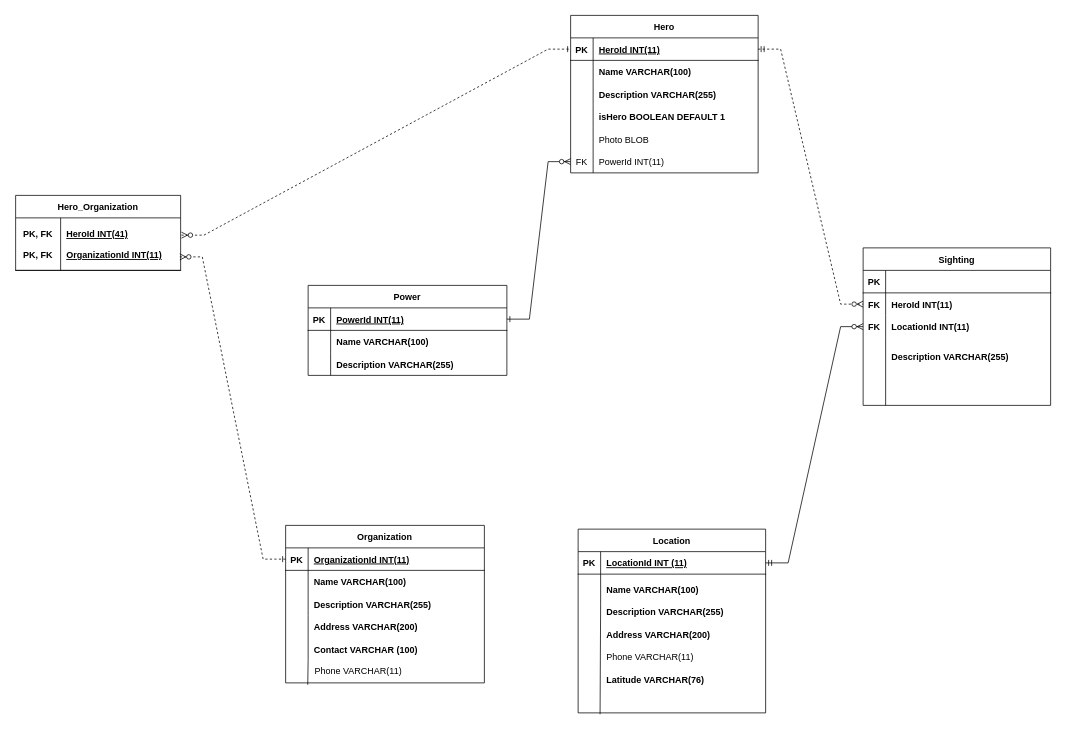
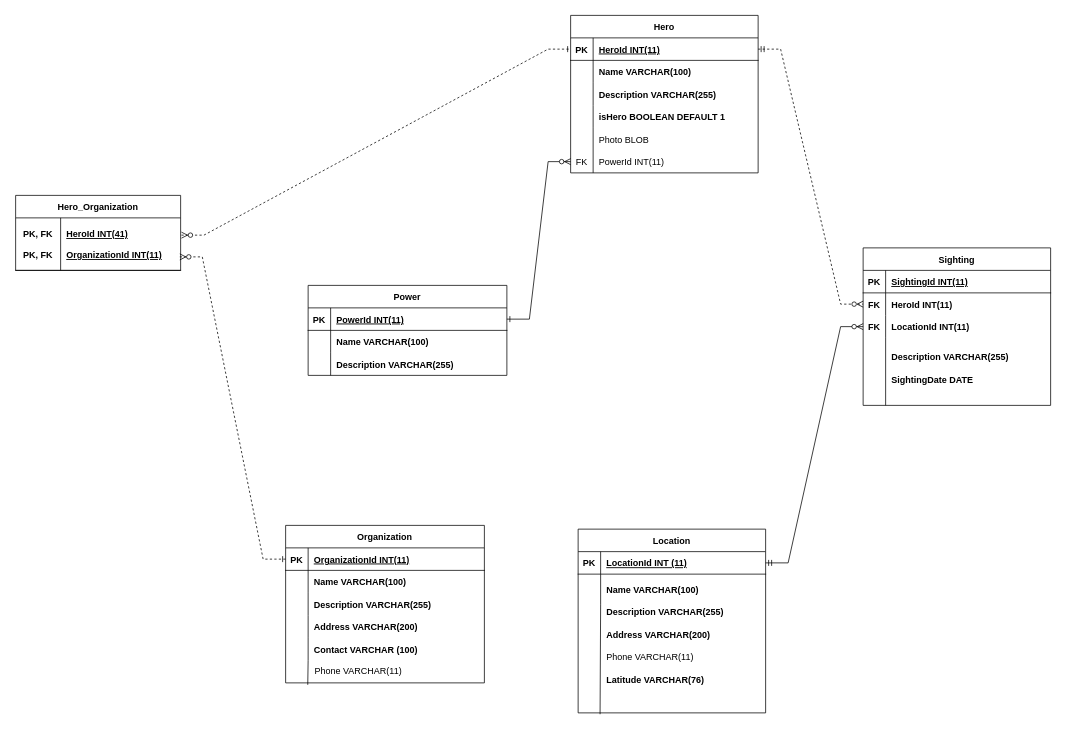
node "SightingId INT(11)": added
node "SightingDate DATE": added
